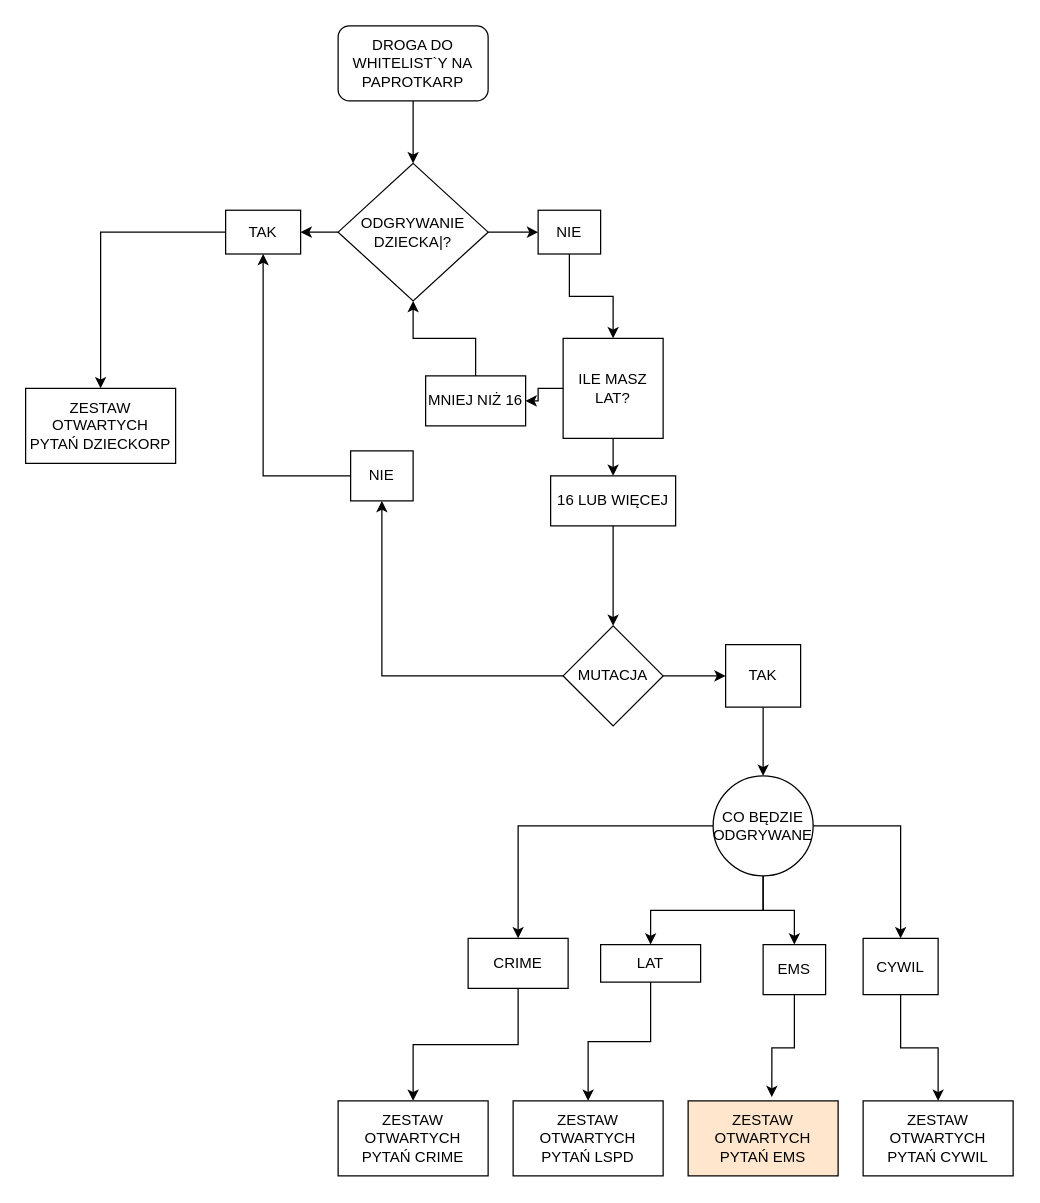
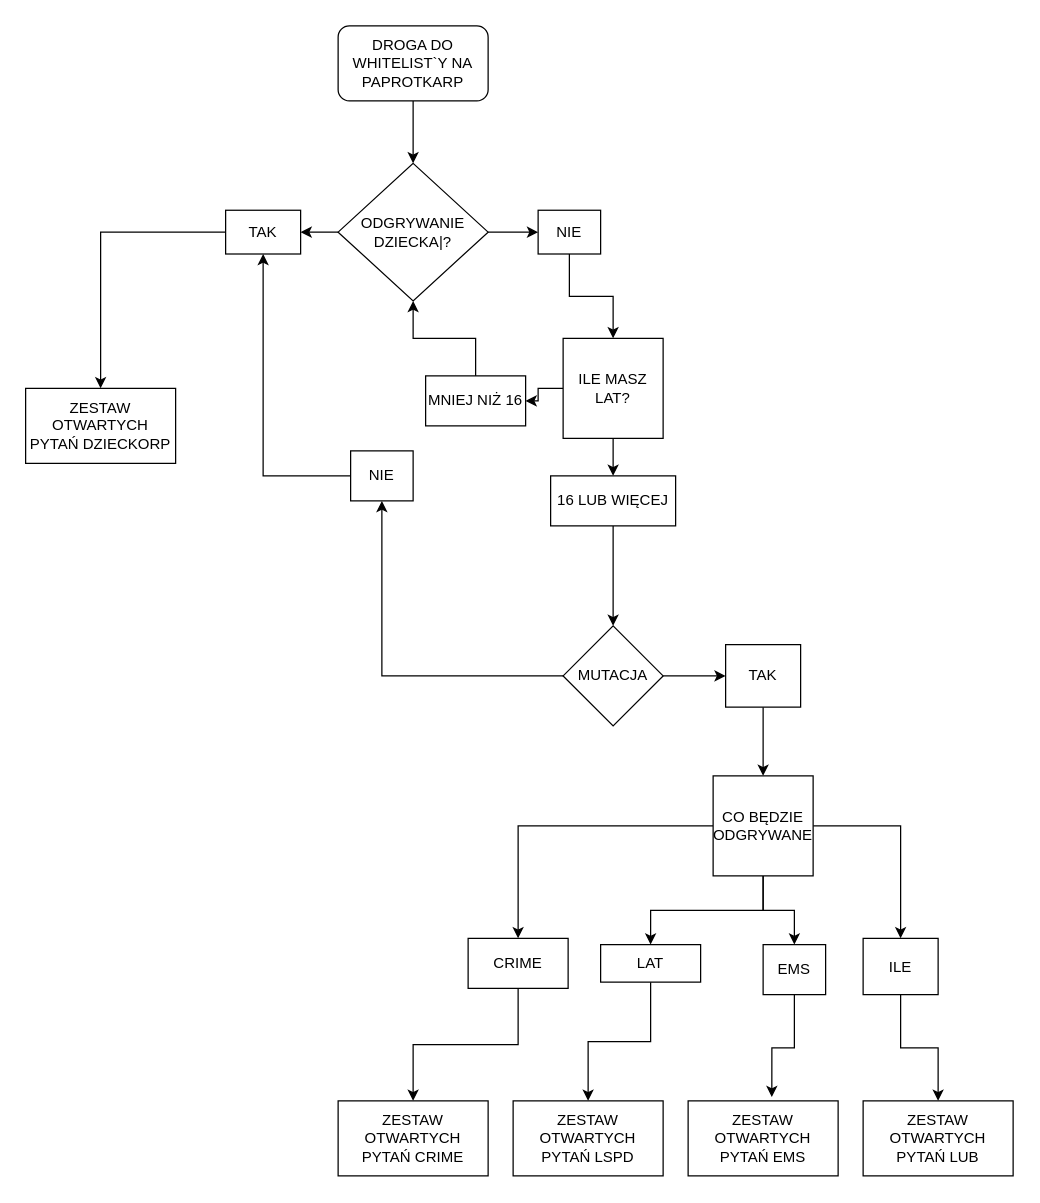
node "CO BĘDZIE ODGRYWANE": shape ellipse -> rectangle
node "CYWIL": label "CYWIL" -> "ILE"
node "ZESTAW OTWARTYCH PYTAŃ EMS": fillcolor #ffe6cc -> #ffffff
node "ZESTAW OTWARTYCH PYTAŃ CYWIL": label "ZESTAW OTWARTYCH PYTAŃ CYWIL" -> "ZESTAW OTWARTYCH PYTAŃ LUB"
